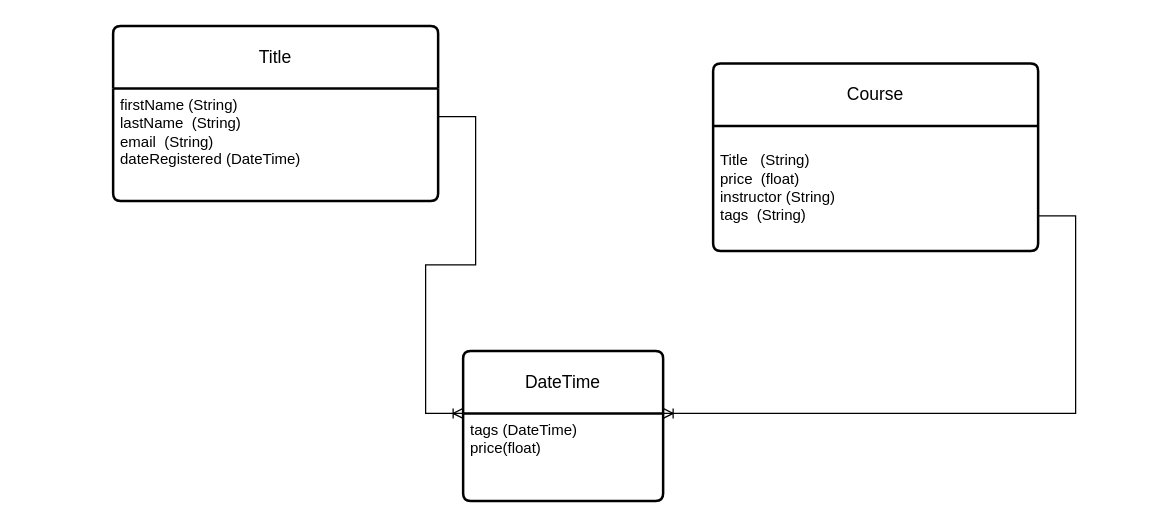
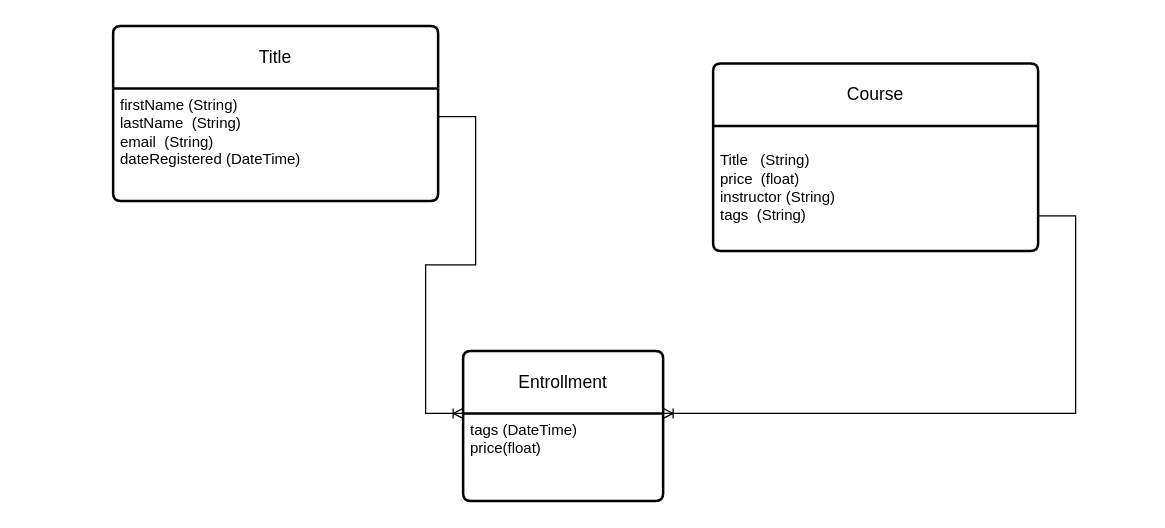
node "DateTime": label "DateTime" -> "Entrollment"
